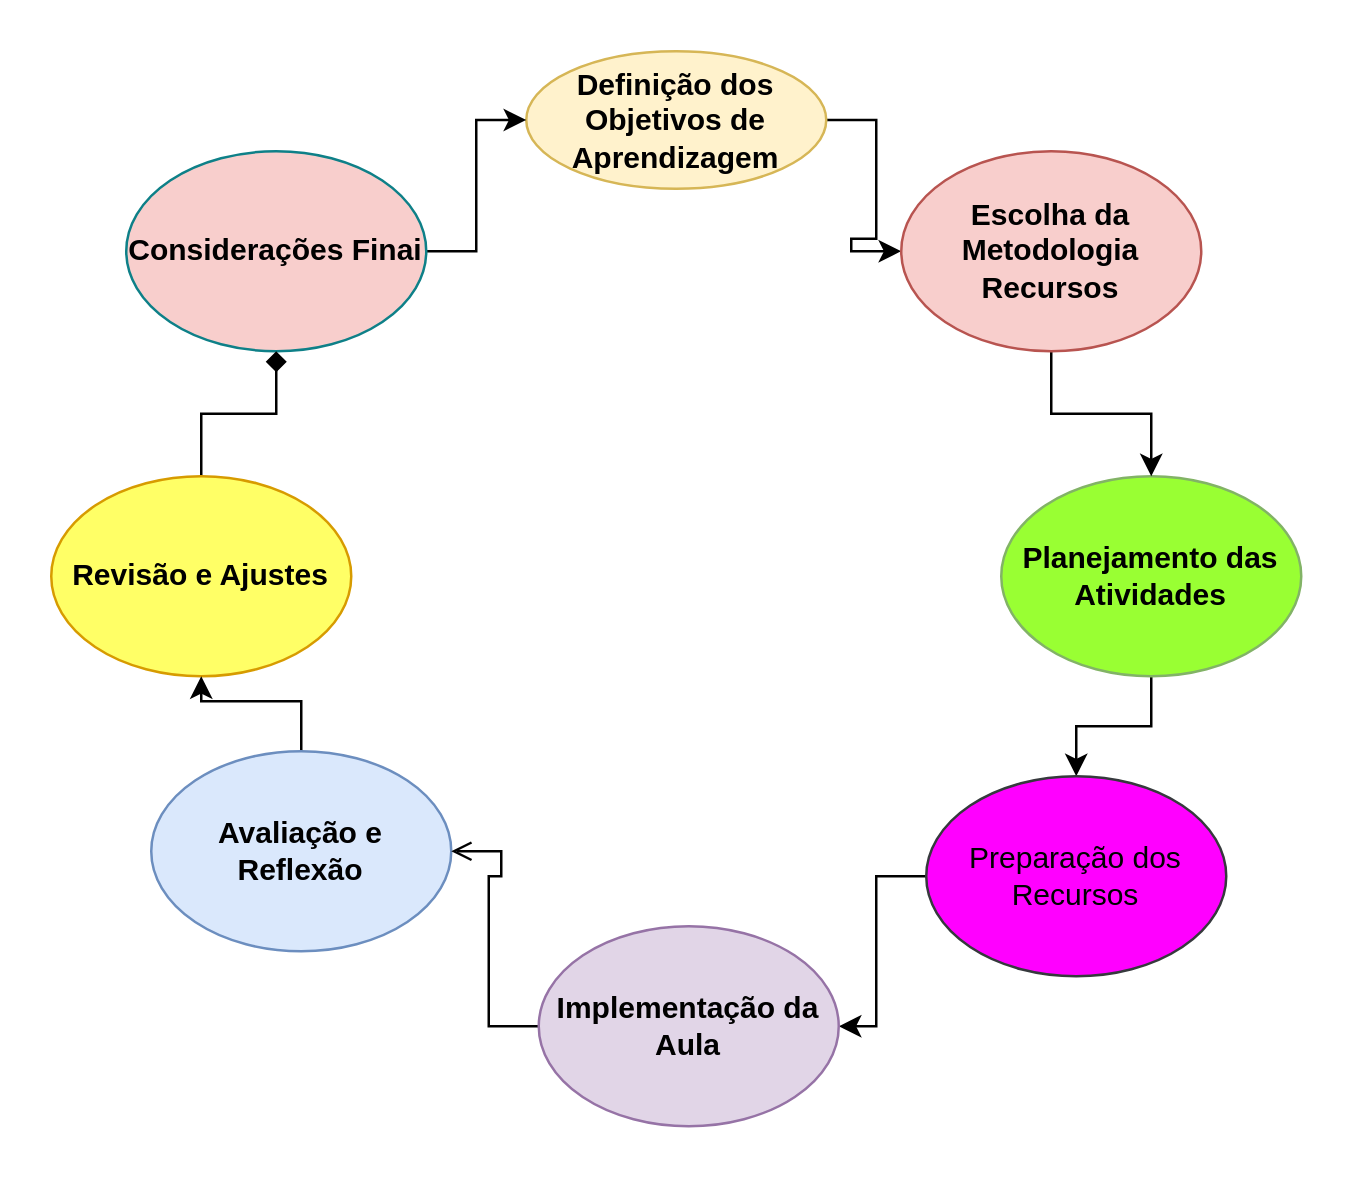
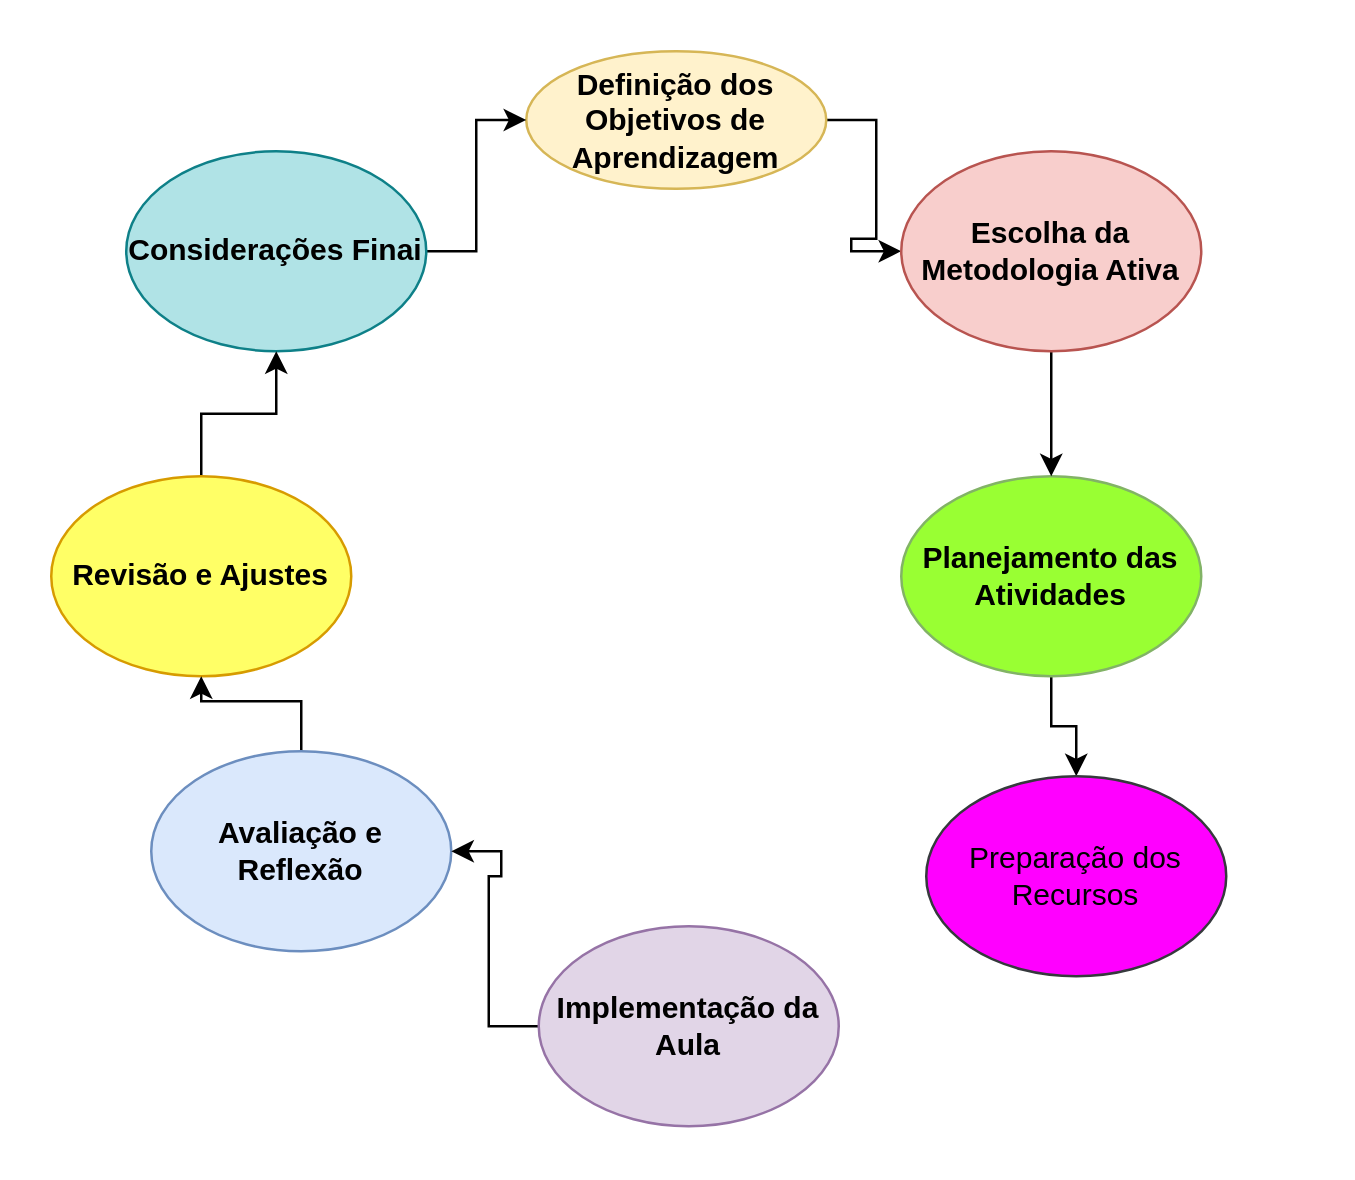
node "Considerações Finai": fillcolor #f8cecc -> #b0e3e6
node "Escolha da Metodologia Recursos": label "Escolha da Metodologia Recursos" -> "Escolha da Metodologia Ativa"
edge "Revisão e Ajustes" -> "Considerações Finai": arrowhead diamond -> classic
node "Planejamento das Atividades": moved (1151, 576) -> (1051, 576)
edge "Implementação da Aula" -> "Avaliação e Reflexão": arrowhead open -> classic
edge "Preparação dos Recursos" -> "Implementação da Aula": removed
